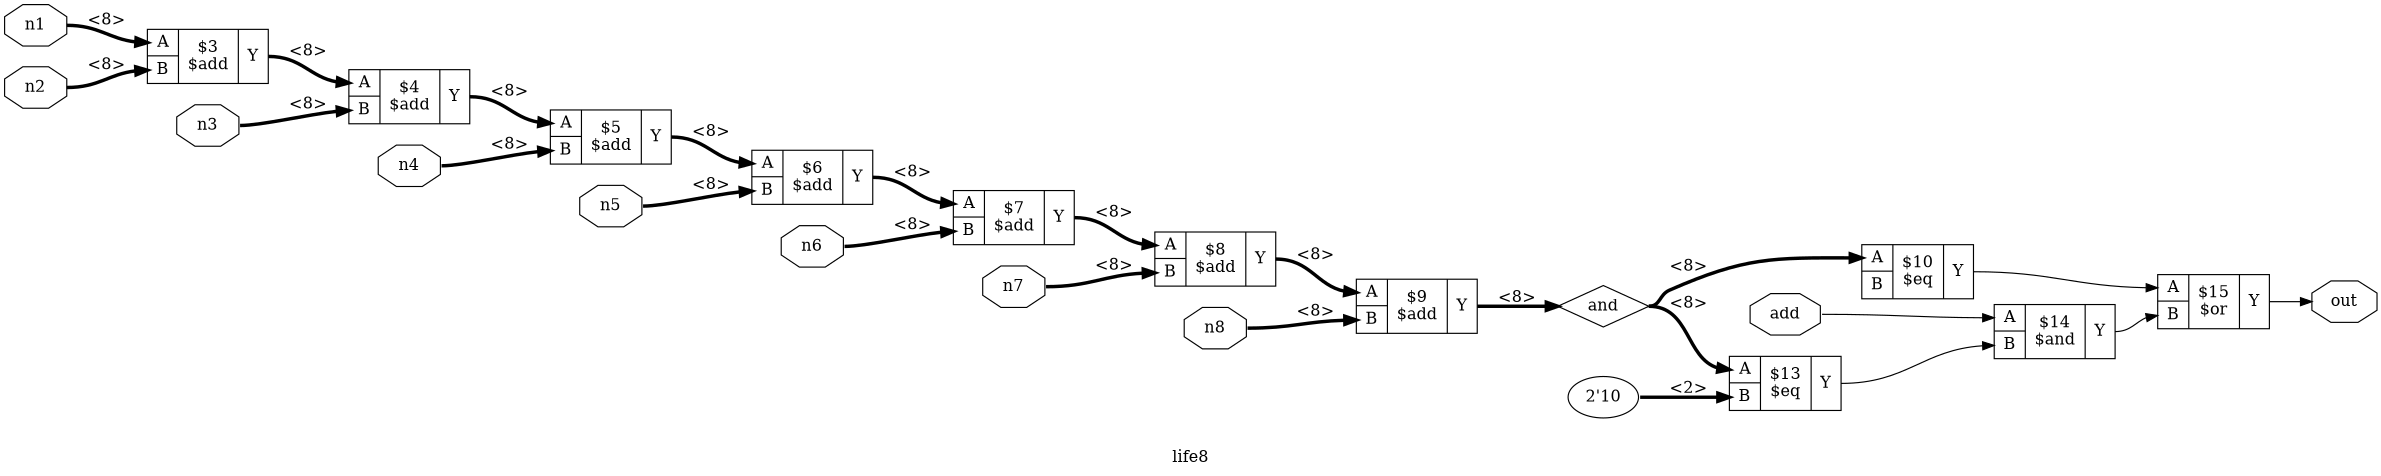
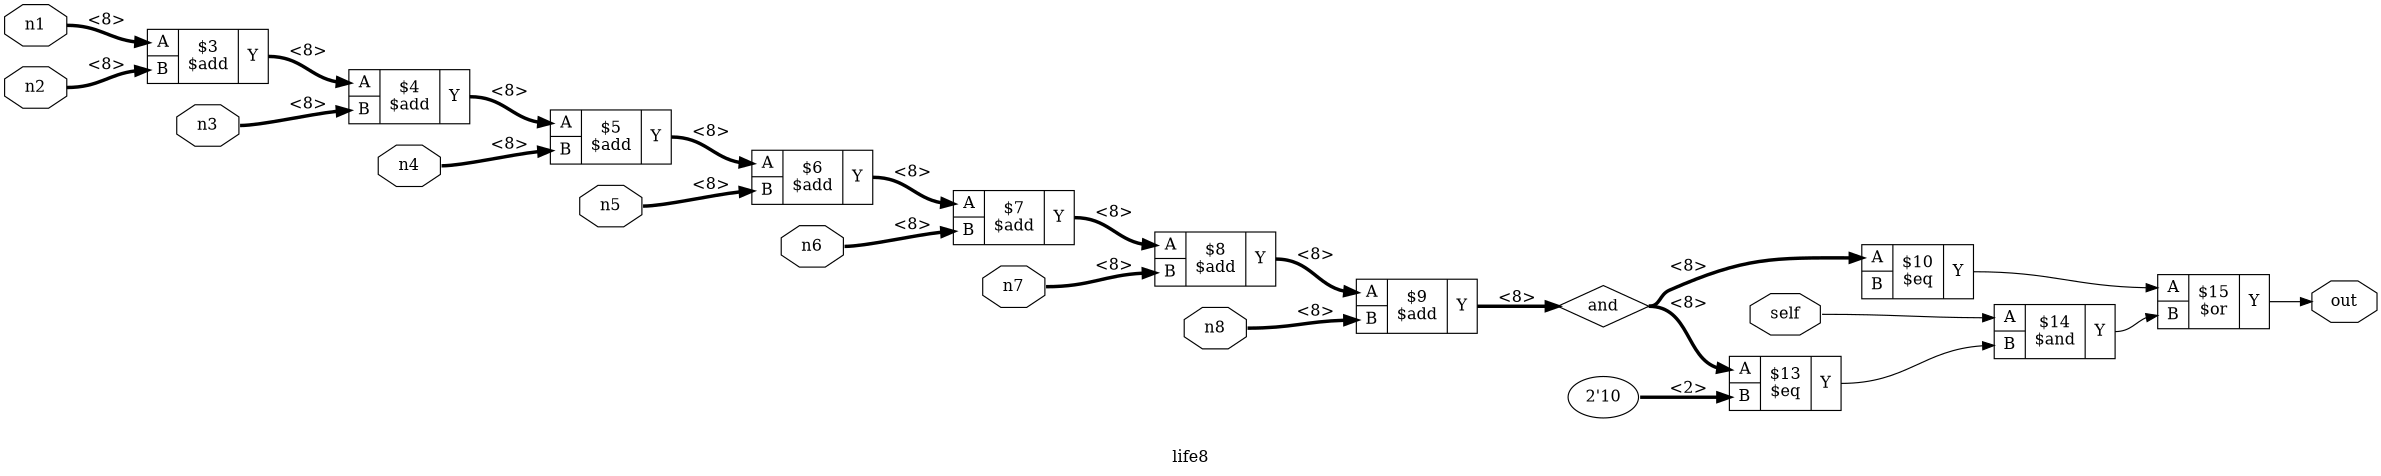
node "add": label "add" -> "self"
